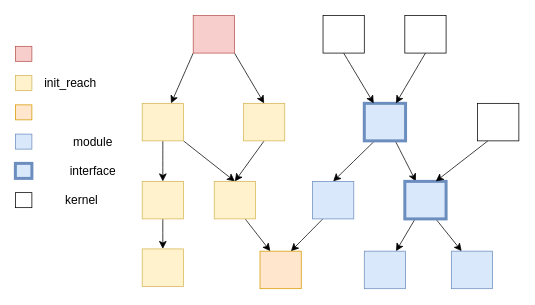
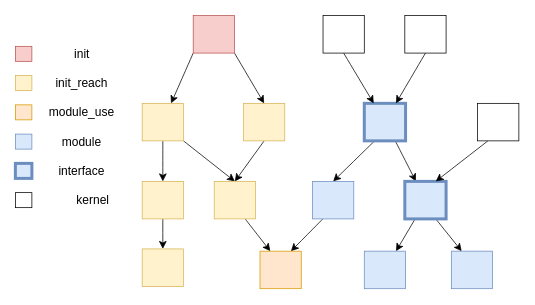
node "init": added
node "init_reach": moved (71, 83) -> (82, 83)
node "module_use": added
node "module": moved (93, 141) -> (82, 141)
node "interface": moved (93, 171) -> (82, 171)
node "kernel": moved (82, 200) -> (93, 200)
